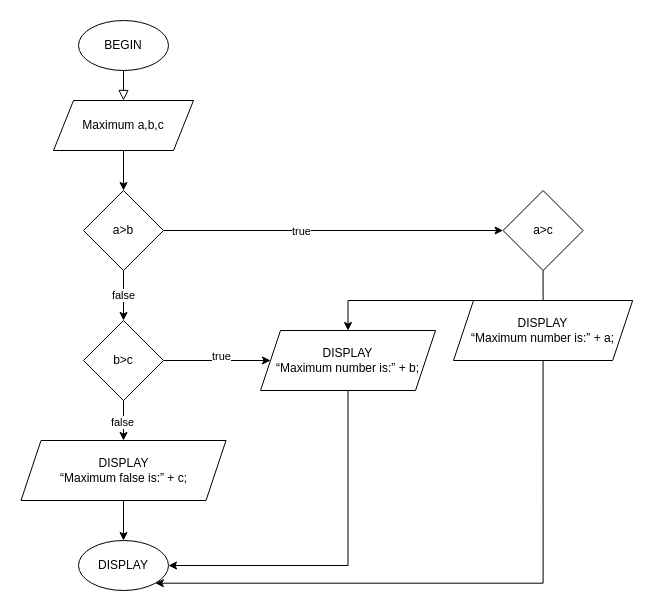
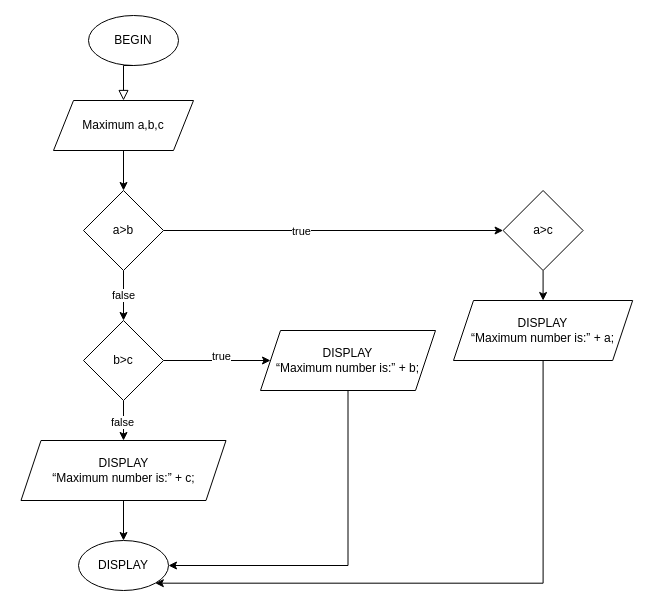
node "BEGIN": moved (124, 46) -> (134, 41)
edge "a>c" -> "DISPLAY “Maximum number is:” + b;": now "a>c" -> "DISPLAY “Maximum number is:” + a;"
node "DISPLAY “Maximum false is:” + c;": label "DISPLAY “Maximum false is:” + c;" -> "DISPLAY “Maximum number is:” + c;"
